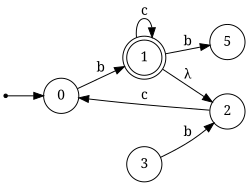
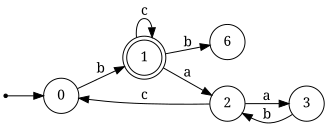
node "5": label "5" -> "6"
edge "1" -> "2": label "λ" -> "a"
edge "2" -> "3": added, label "a"
